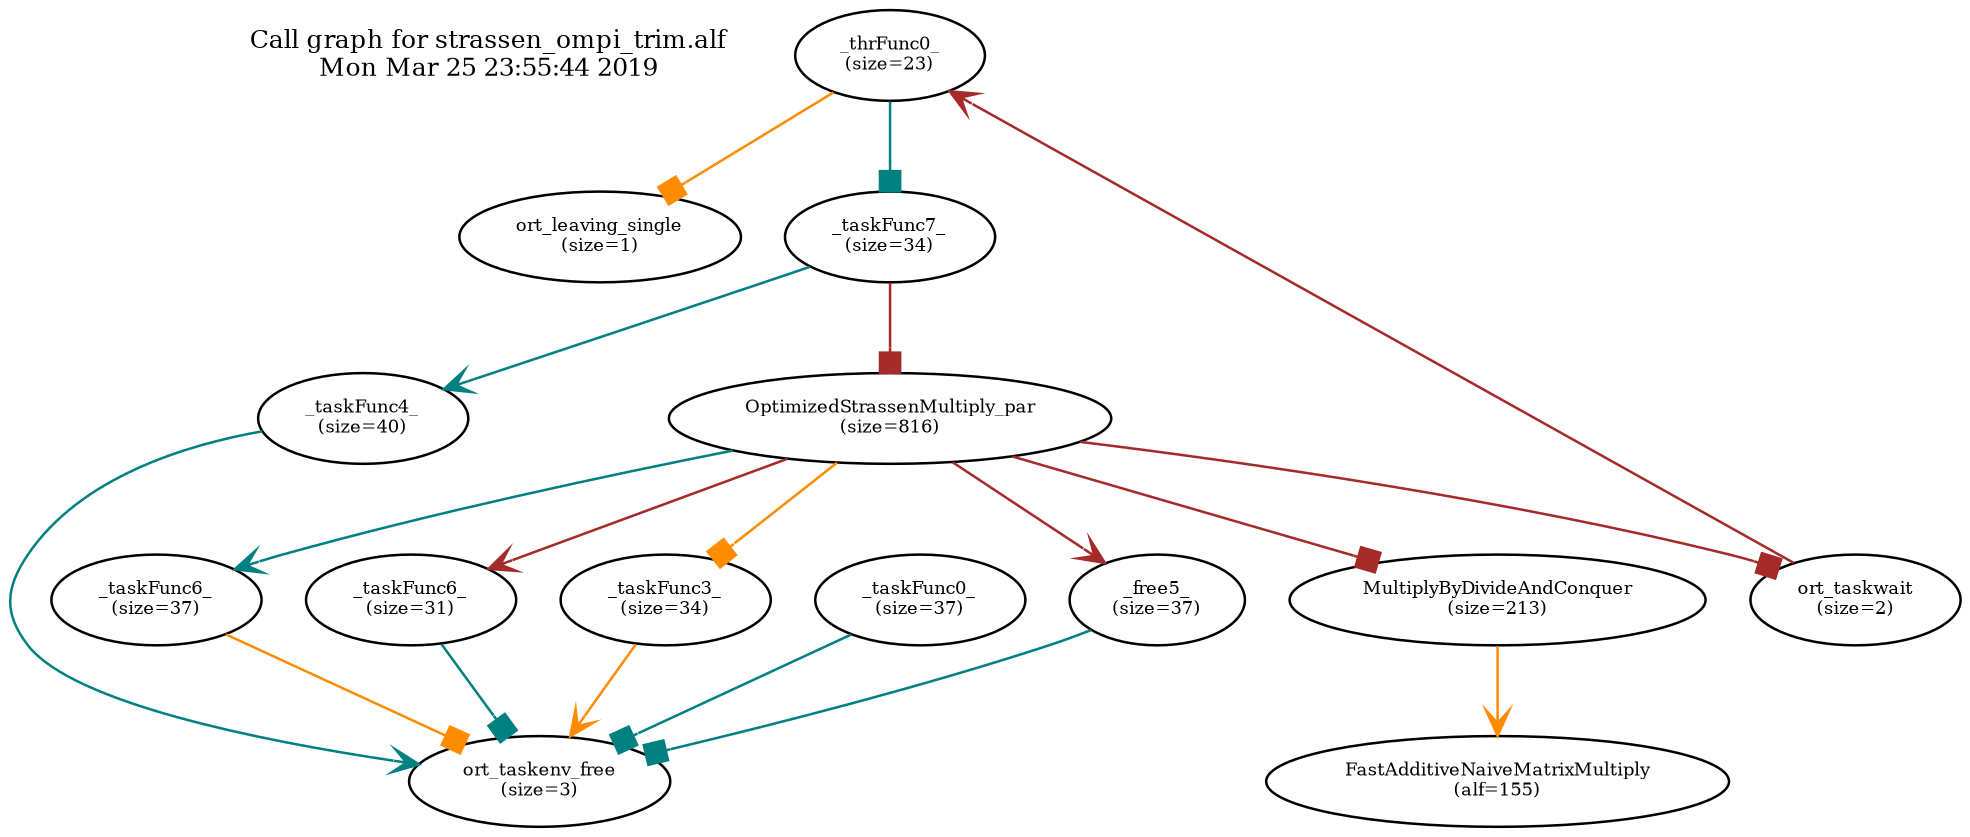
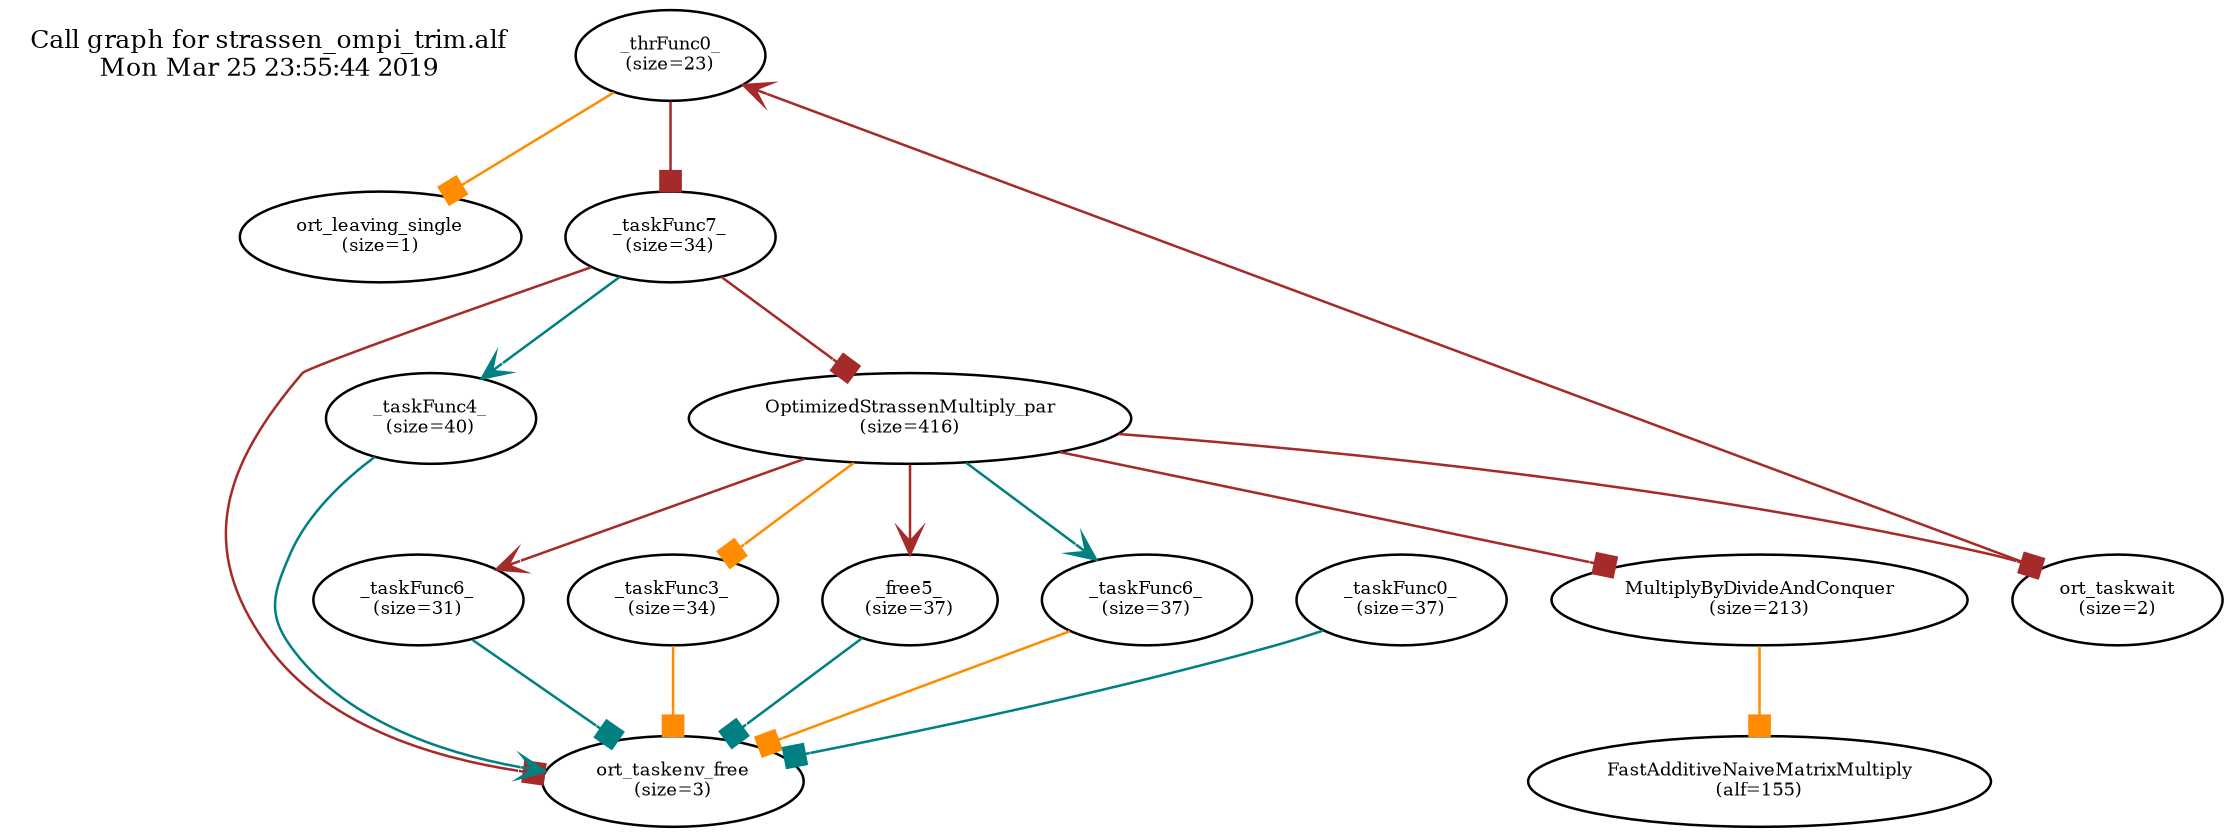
edge "_thrFunc0_ (size=23)" -> "_taskFunc7_ (size=34)": color teal -> brown
node "OptimizedStrassenMultiply_par (size=816)": label "OptimizedStrassenMultiply_par (size=816)" -> "OptimizedStrassenMultiply_par (size=416)"
edge "_taskFunc7_ (size=34)" -> "ort_taskenv_free (size=3)": added
edge "MultiplyByDivideAndConquer (size=213)" -> "FastAdditiveNaiveMatrixMultiply (alf=155)": arrowhead vee -> box
edge "_taskFunc3_ (size=34)" -> "ort_taskenv_free (size=3)": arrowhead vee -> box
